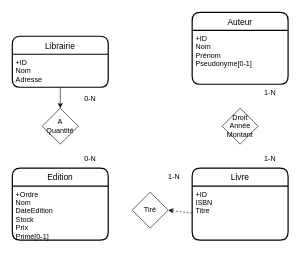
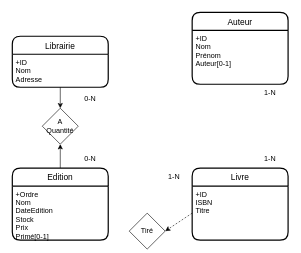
node "+ID Nom Prénom Pseudonyme[0-1]": label "+ID Nom Prénom Pseudonyme[0-1]" -> "+ID Nom Prénom Auteur[0-1]"
node "Droit Année Montant": removed
edge "Edition" -> "A Quantité": added
node "Tiré": moved (150, 210) -> (147, 231)
